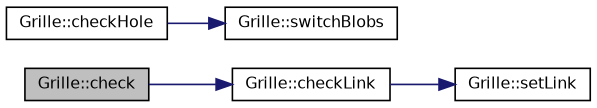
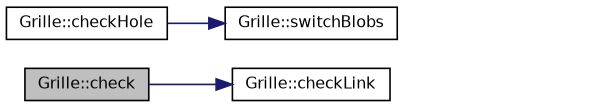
node "Grille::setLink": removed
